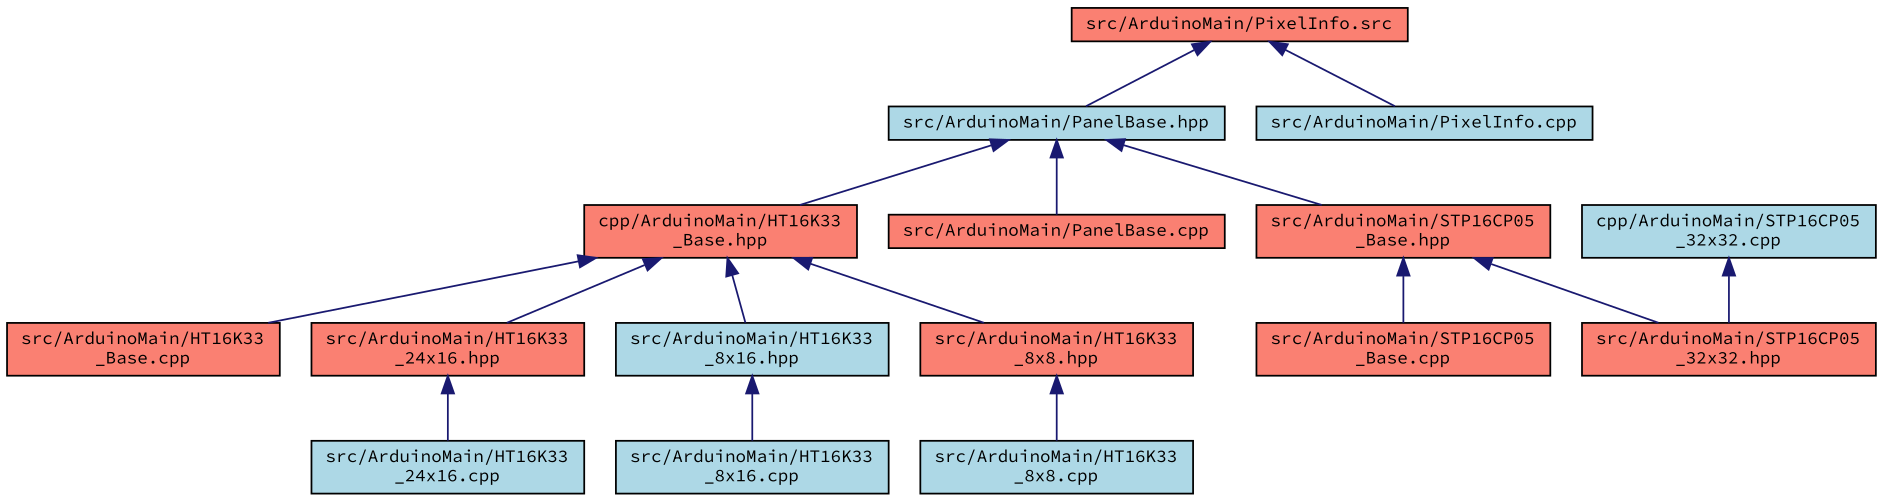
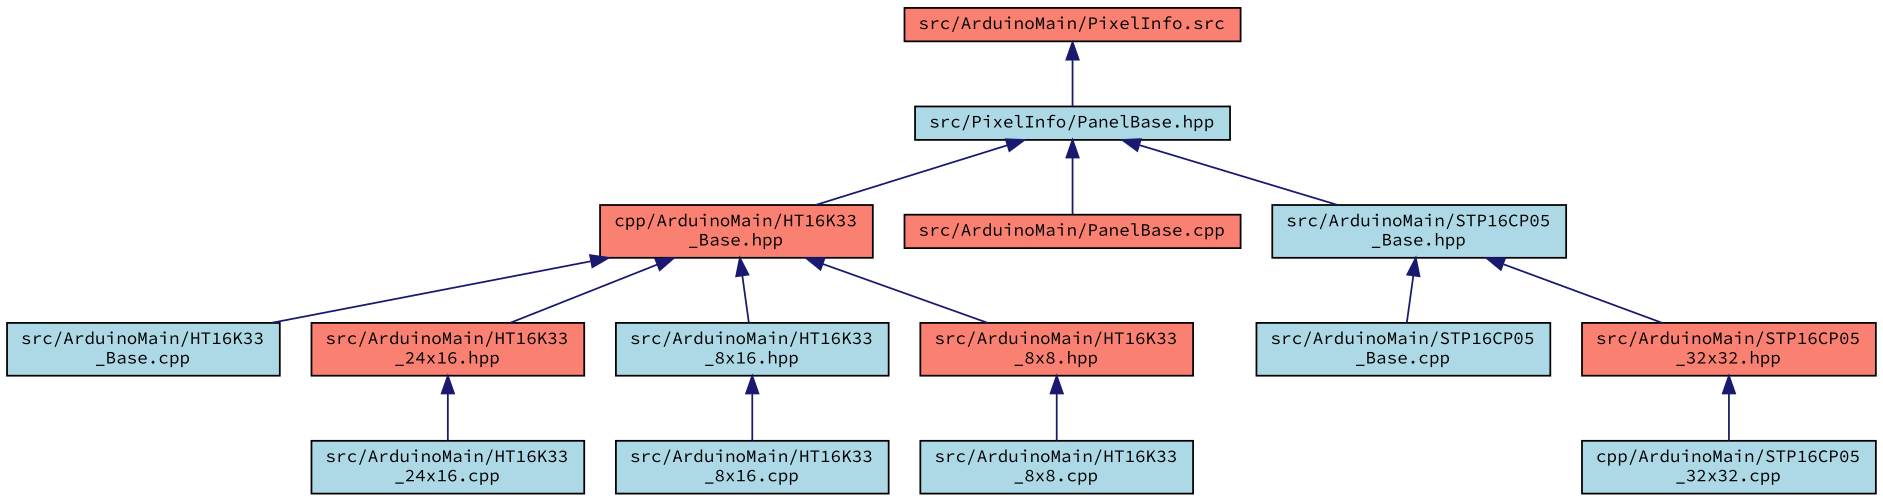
node "src/ArduinoMain/PanelBase.hpp": label "src/ArduinoMain/PanelBase.hpp" -> "src/PixelInfo/PanelBase.hpp"
node "src/ArduinoMain/PixelInfo.cpp": removed
node "src/ArduinoMain/STP16CP05 _Base.hpp": fillcolor salmon -> lightblue
edge "src/ArduinoMain/STP16CP05 _32x32.hpp" -> "cpp/ArduinoMain/STP16CP05 _32x32.cpp": reversed
node "src/ArduinoMain/HT16K33 _Base.cpp": fillcolor salmon -> lightblue
node "src/ArduinoMain/STP16CP05 _Base.cpp": fillcolor salmon -> lightblue
